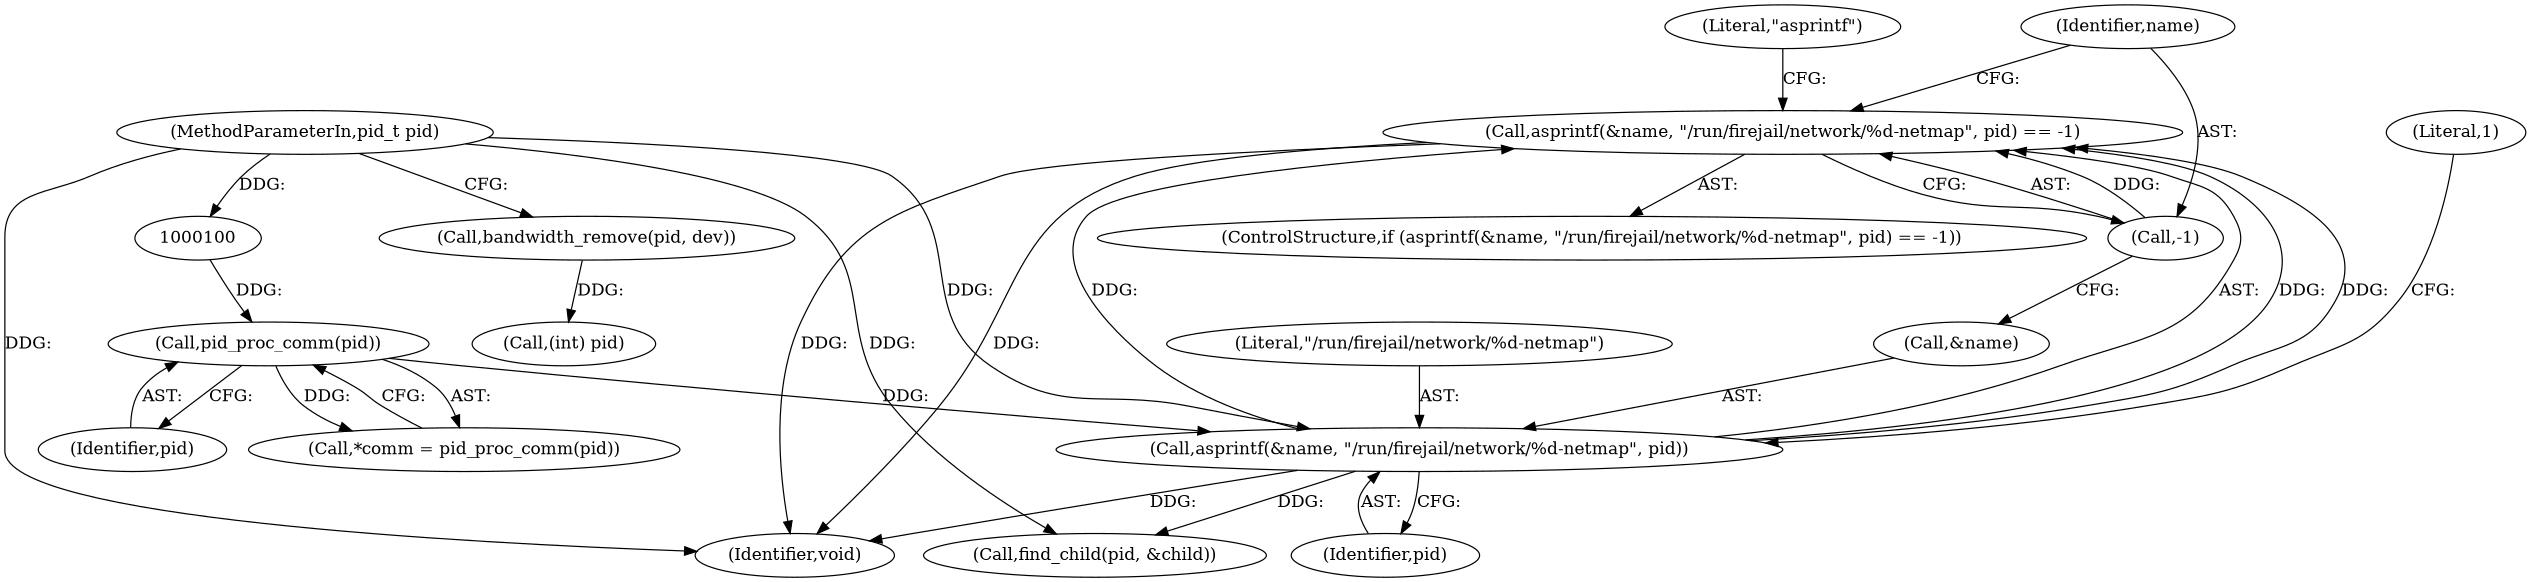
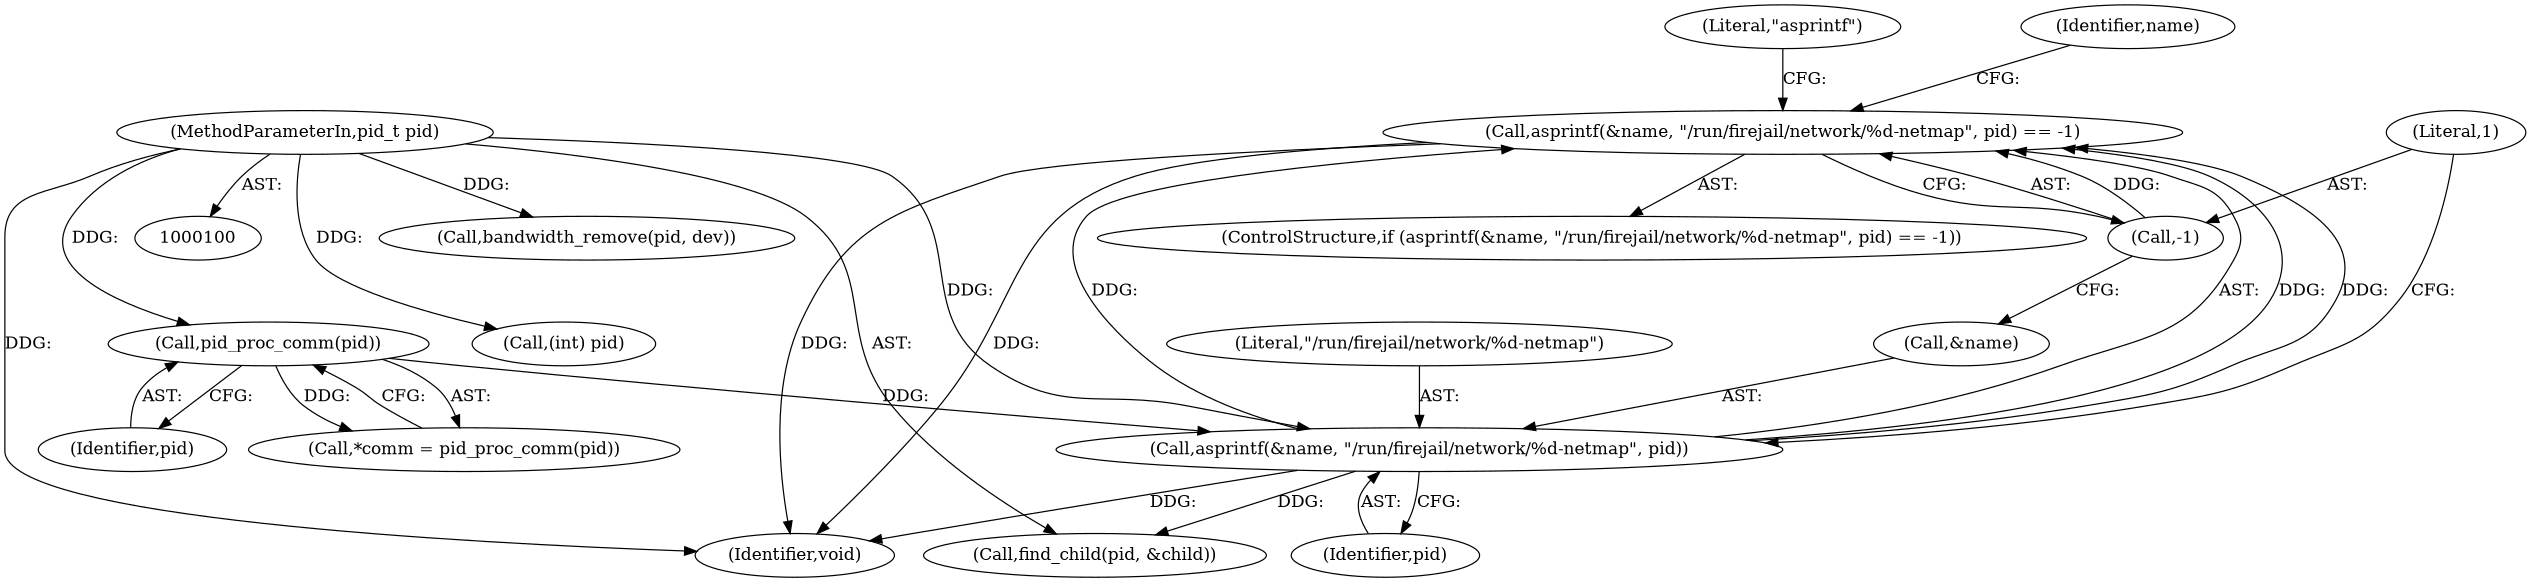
edge "(Identifier,name)" -> "(Call,-1)": now "(Literal,1)" -> "(Call,-1)"
edge "(MethodParameterIn,pid_t pid)" -> "1000100": label "DDG: " -> "AST: "
edge "(MethodParameterIn,pid_t pid)" -> "(Call,bandwidth_remove(pid, dev))": label "CFG: " -> "DDG: "
edge "(Call,bandwidth_remove(pid, dev))" -> "(Call,(int) pid)": now "(MethodParameterIn,pid_t pid)" -> "(Call,(int) pid)"
edge "1000100" -> "(Call,pid_proc_comm(pid))": now "(MethodParameterIn,pid_t pid)" -> "(Call,pid_proc_comm(pid))"
edge "(MethodParameterIn,pid_t pid)" -> "(Call,find_child(pid, &child))": label "DDG: " -> "AST: "
